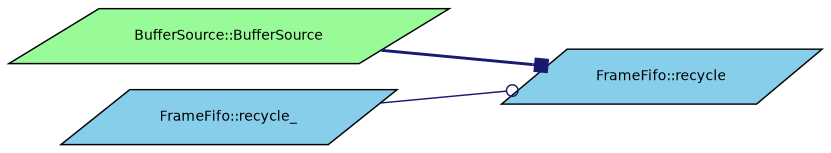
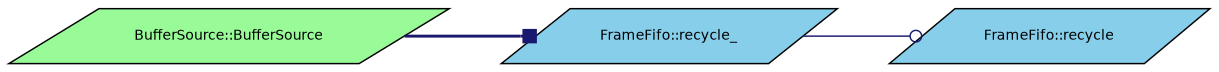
edge "BufferSource::BufferSource" -> "FrameFifo::recycle": now "BufferSource::BufferSource" -> "FrameFifo::recycle_"
